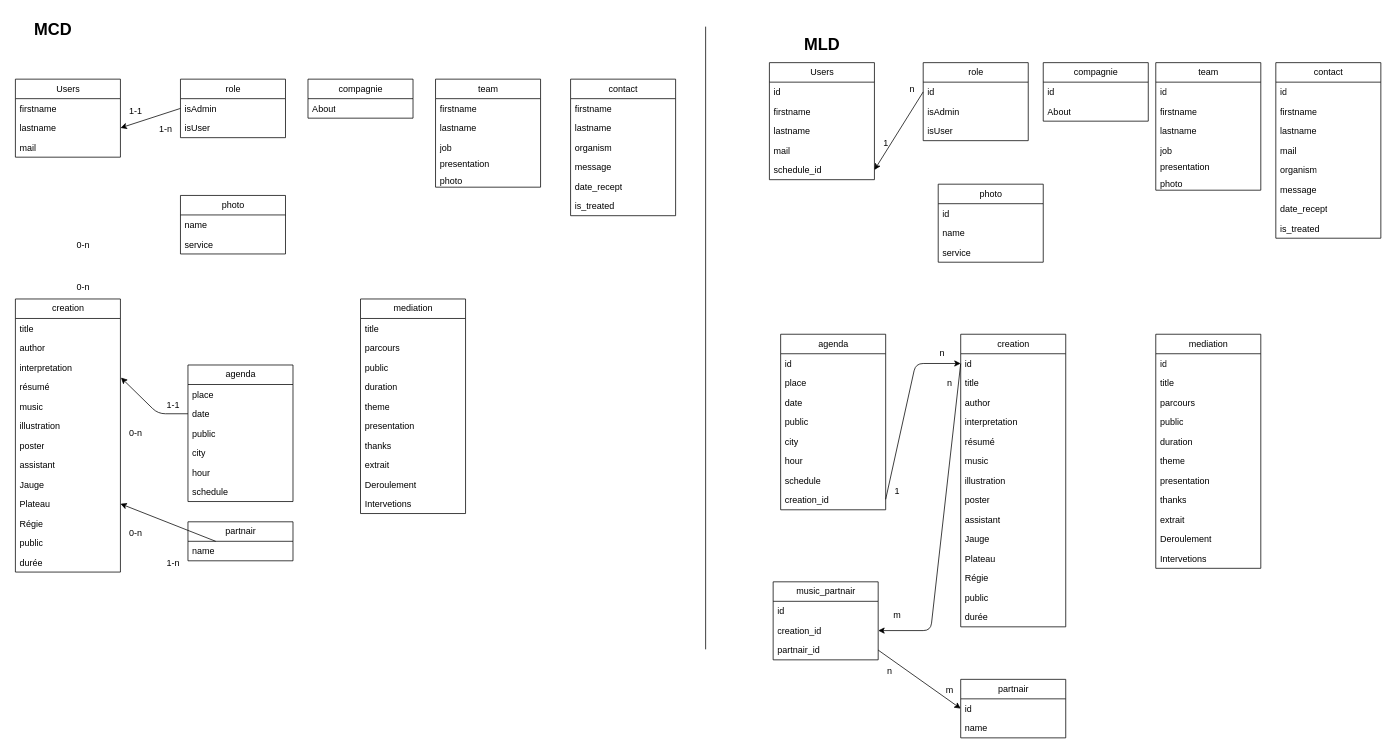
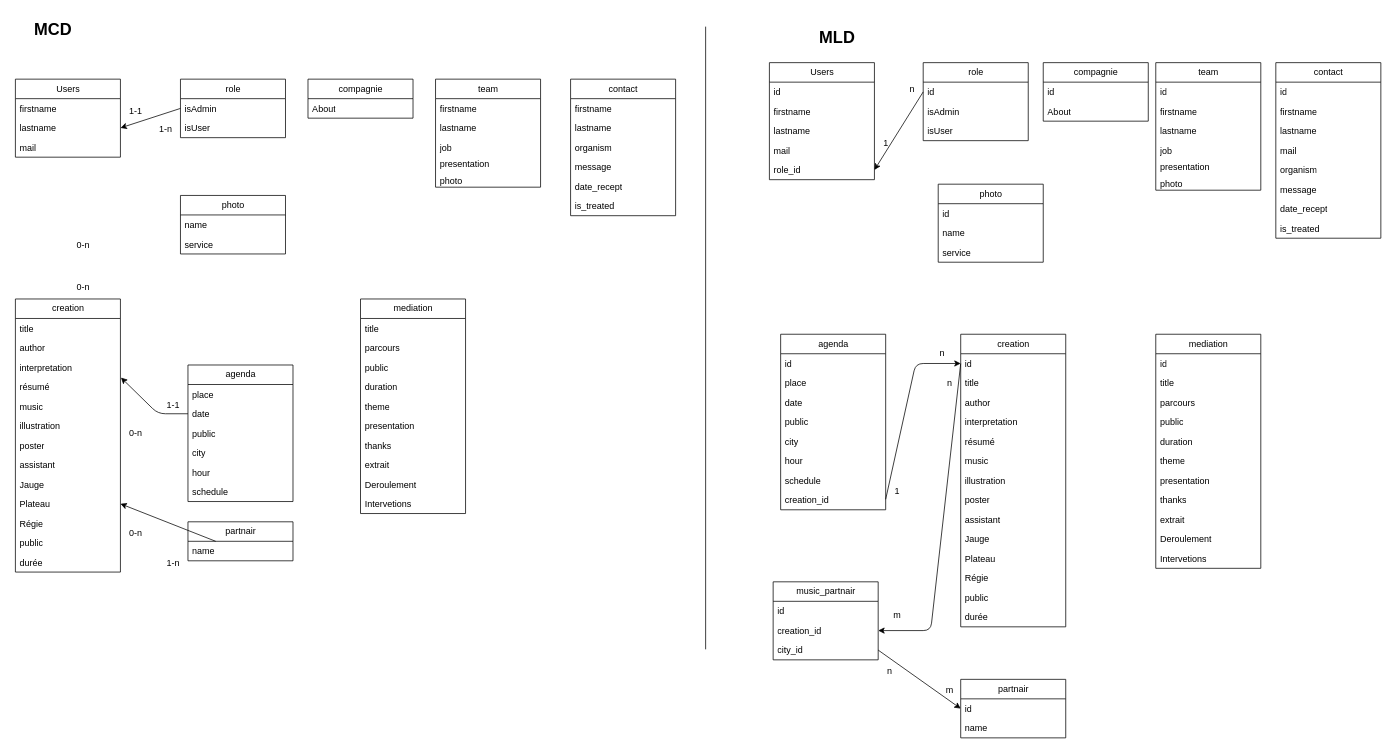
node "MLD": moved (822, 45) -> (837, 38)
node "schedule_id": label "schedule_id" -> "role_id"
node "partnair_id": label "partnair_id" -> "city_id"
